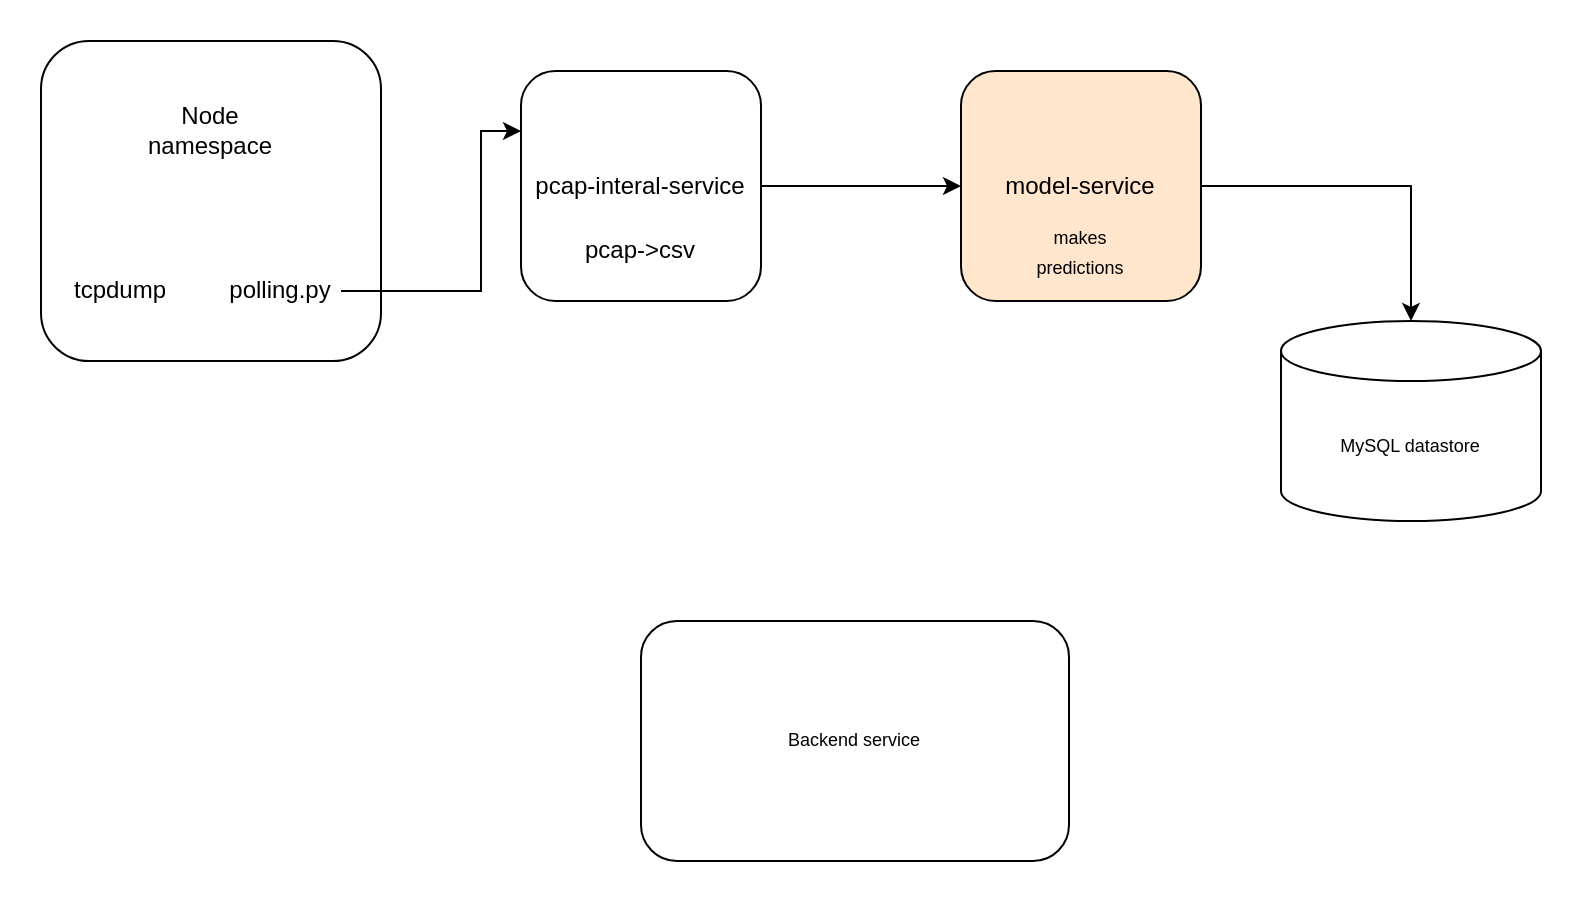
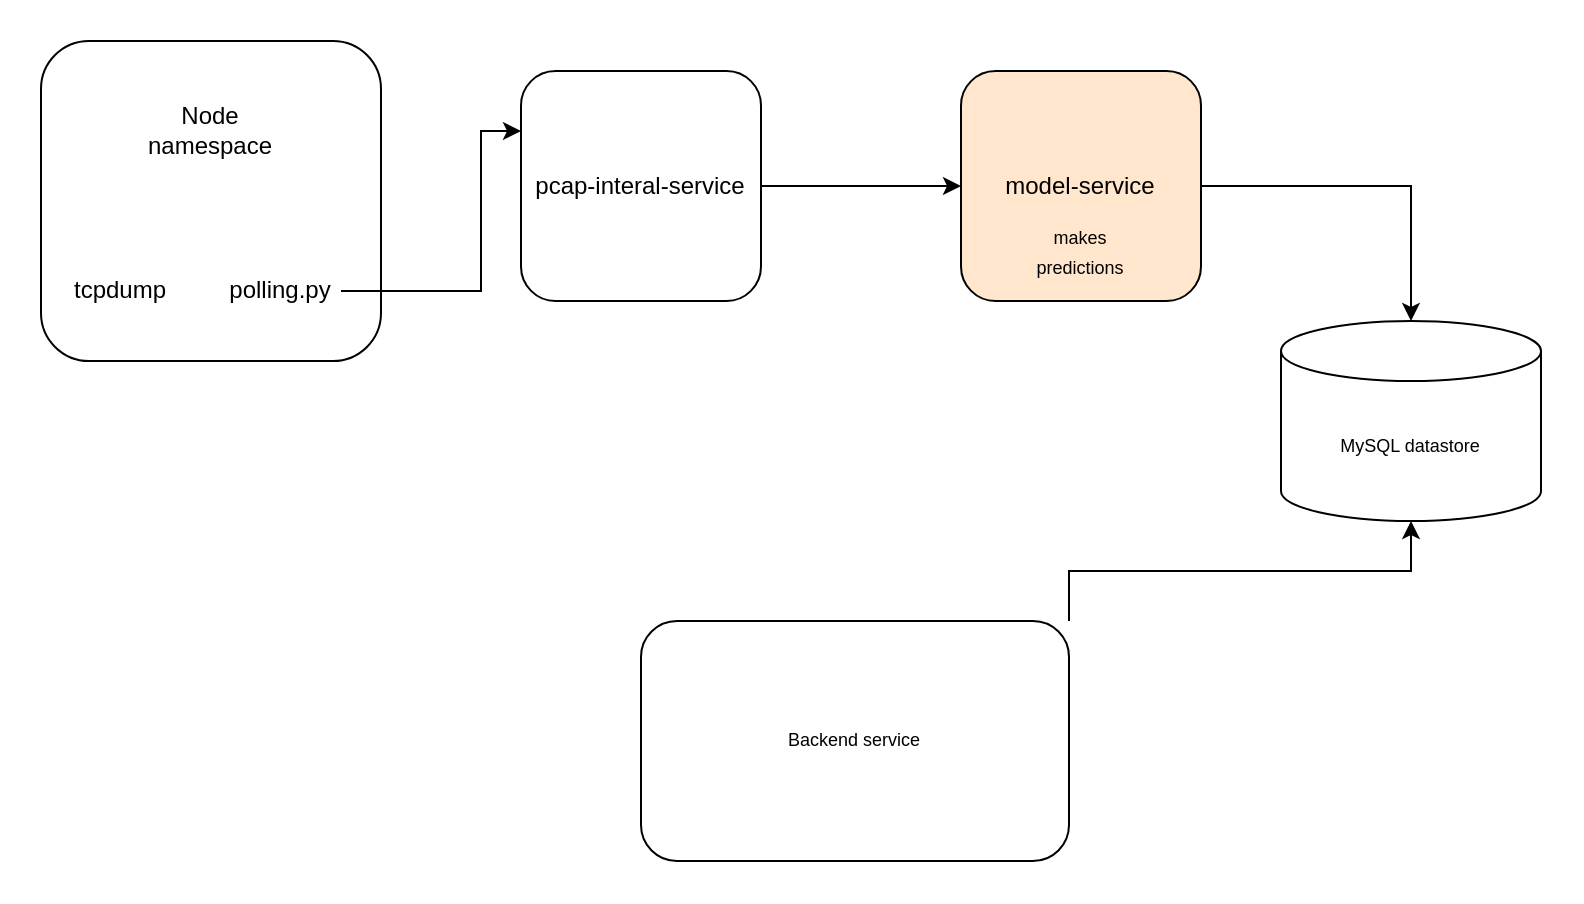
node "pcap->csv": removed
edge "Backend service" -> "MySQL datastore": added
